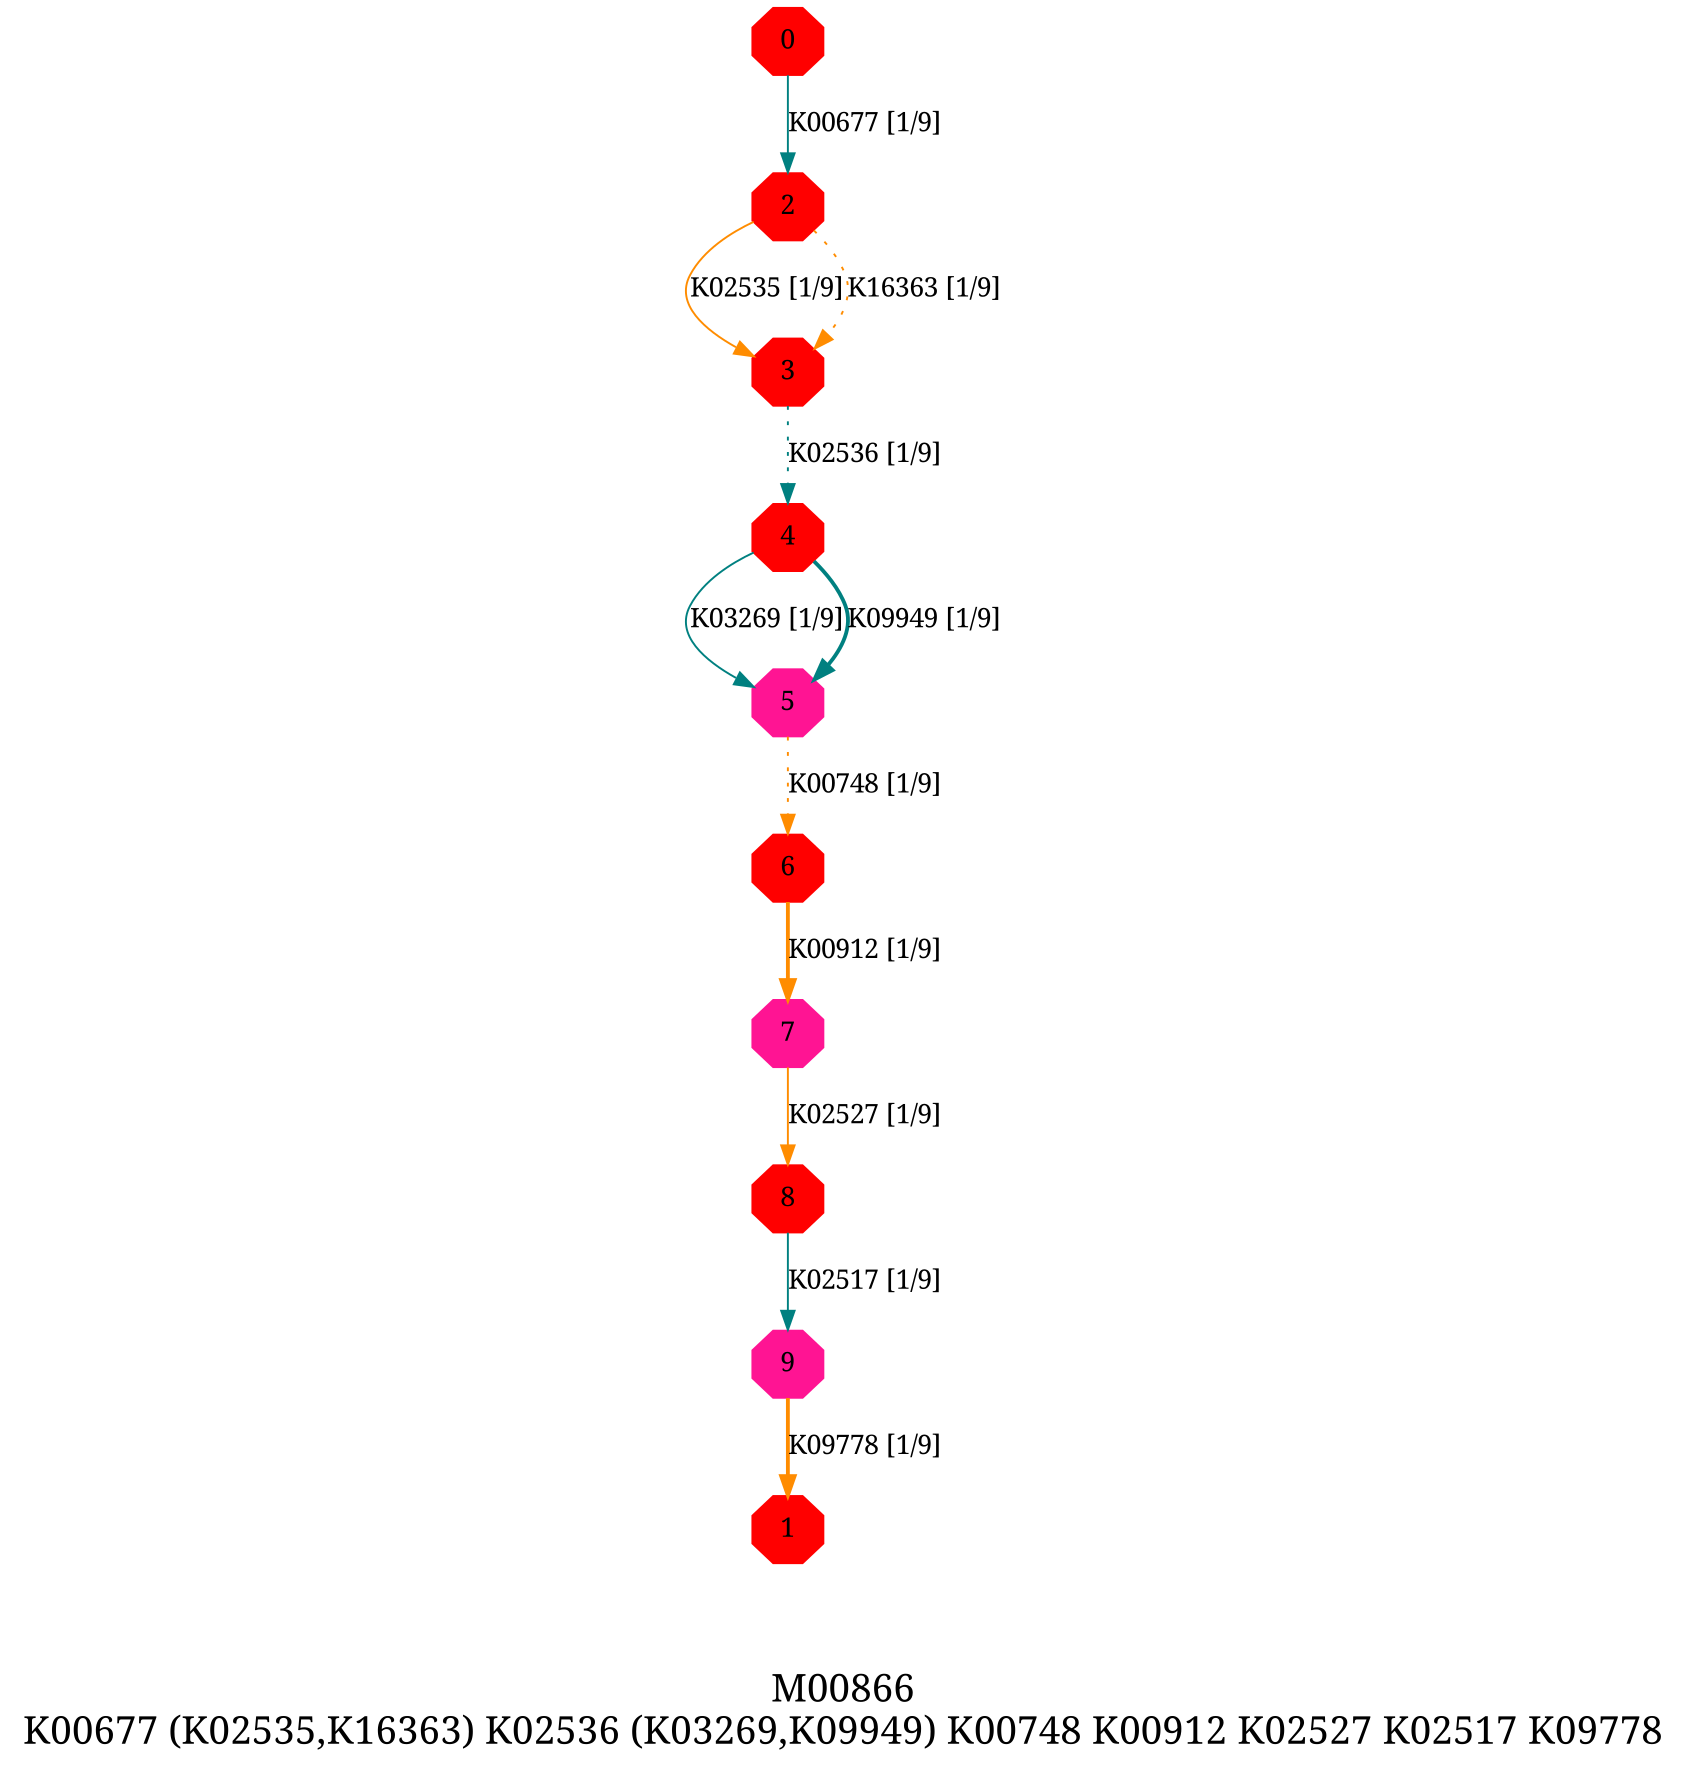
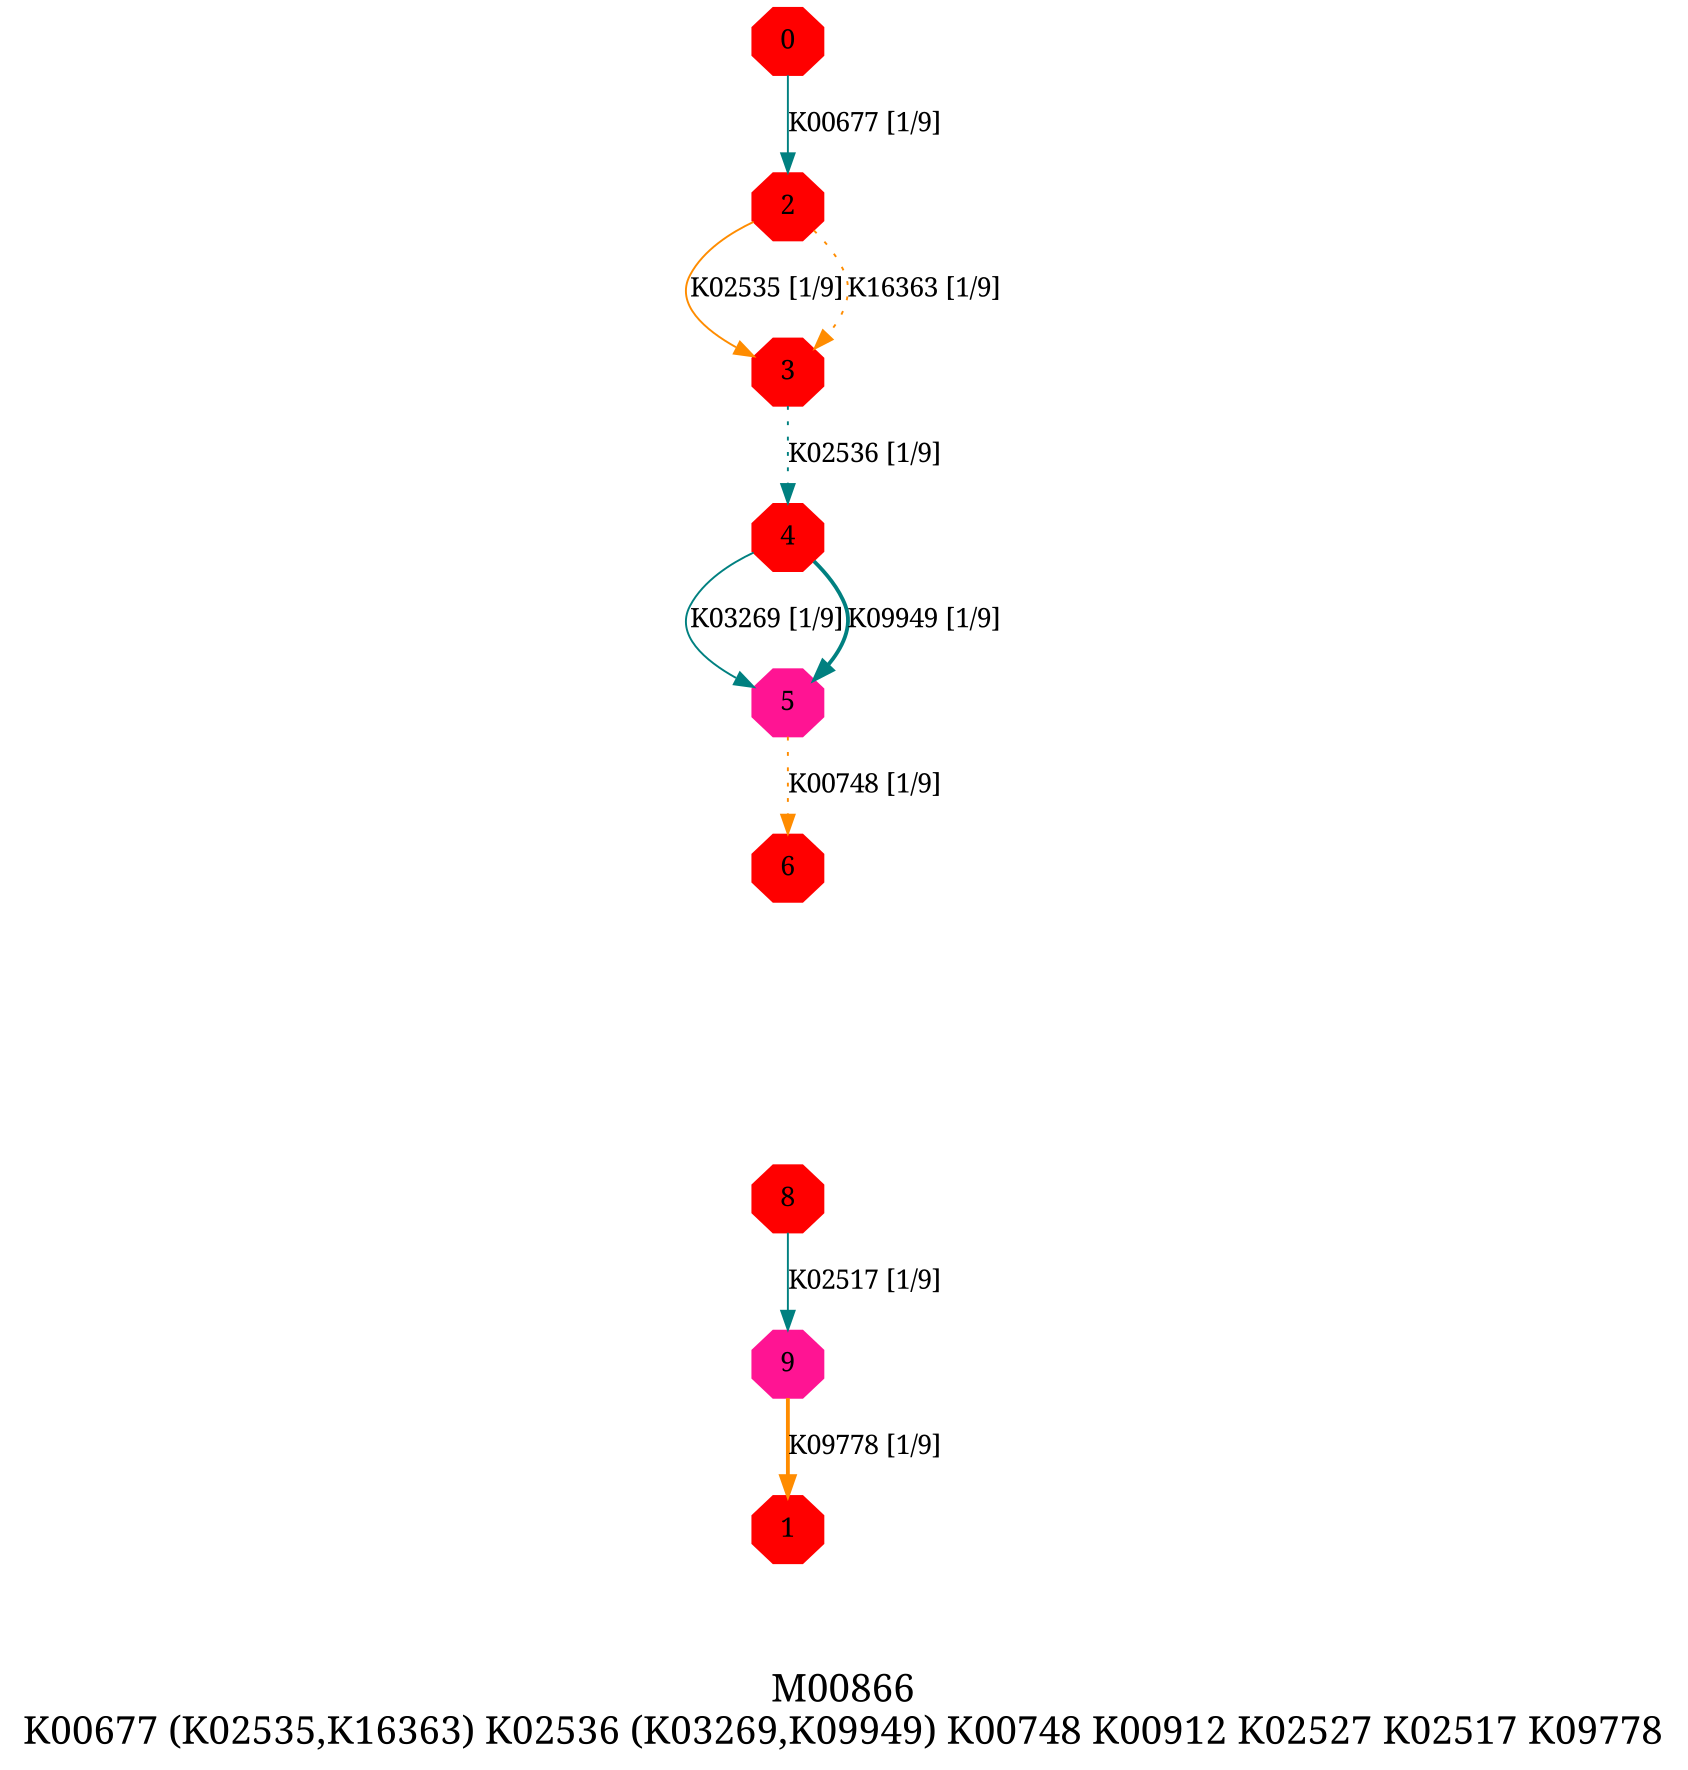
node "7": removed
